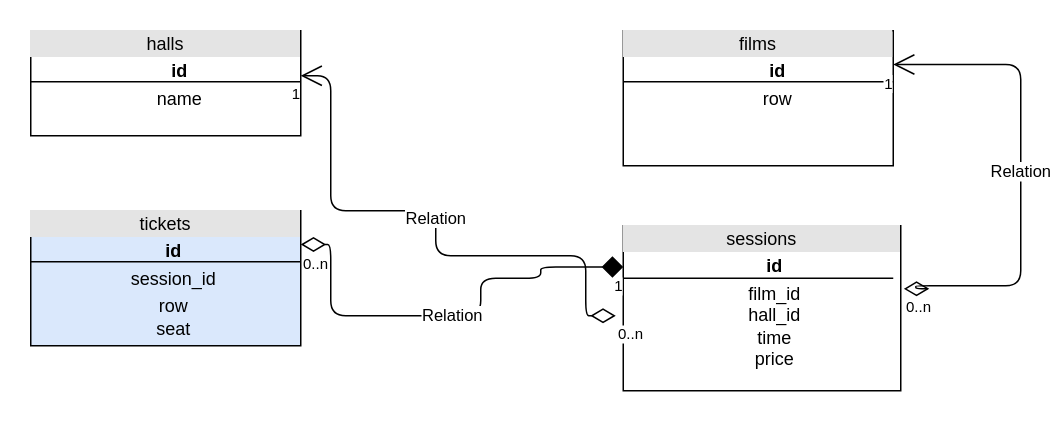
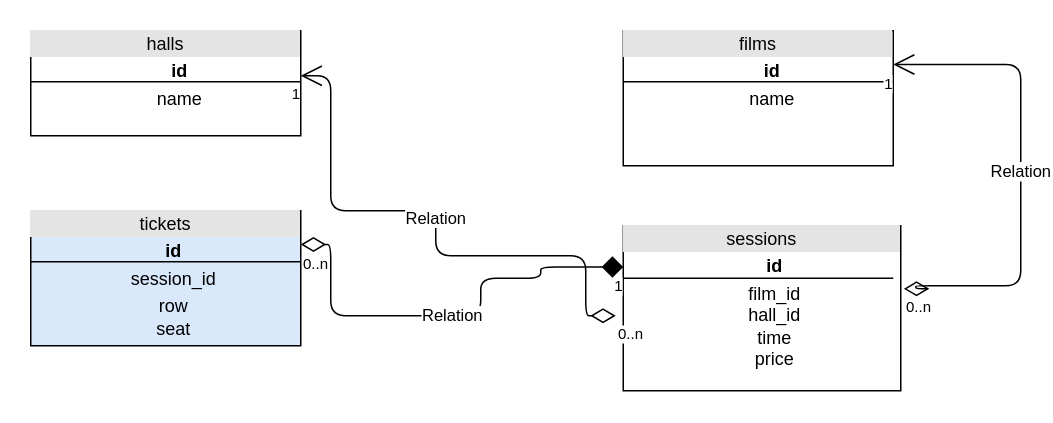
node "films id row": label "films id row" -> "films id name"
